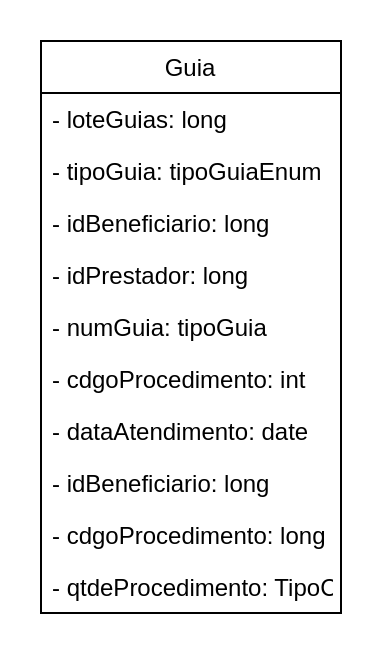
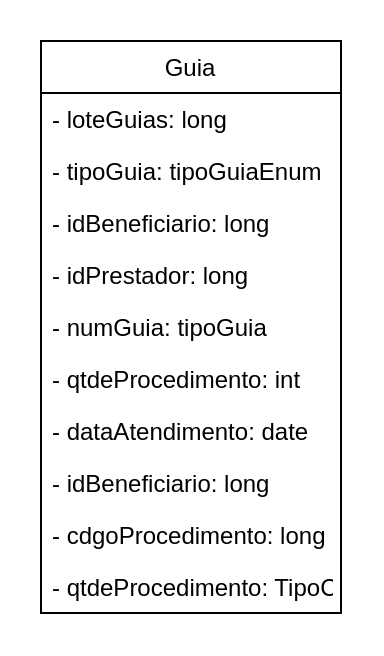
node "- cdgoProcedimento: int": label "- cdgoProcedimento: int" -> "- qtdeProcedimento: int"
